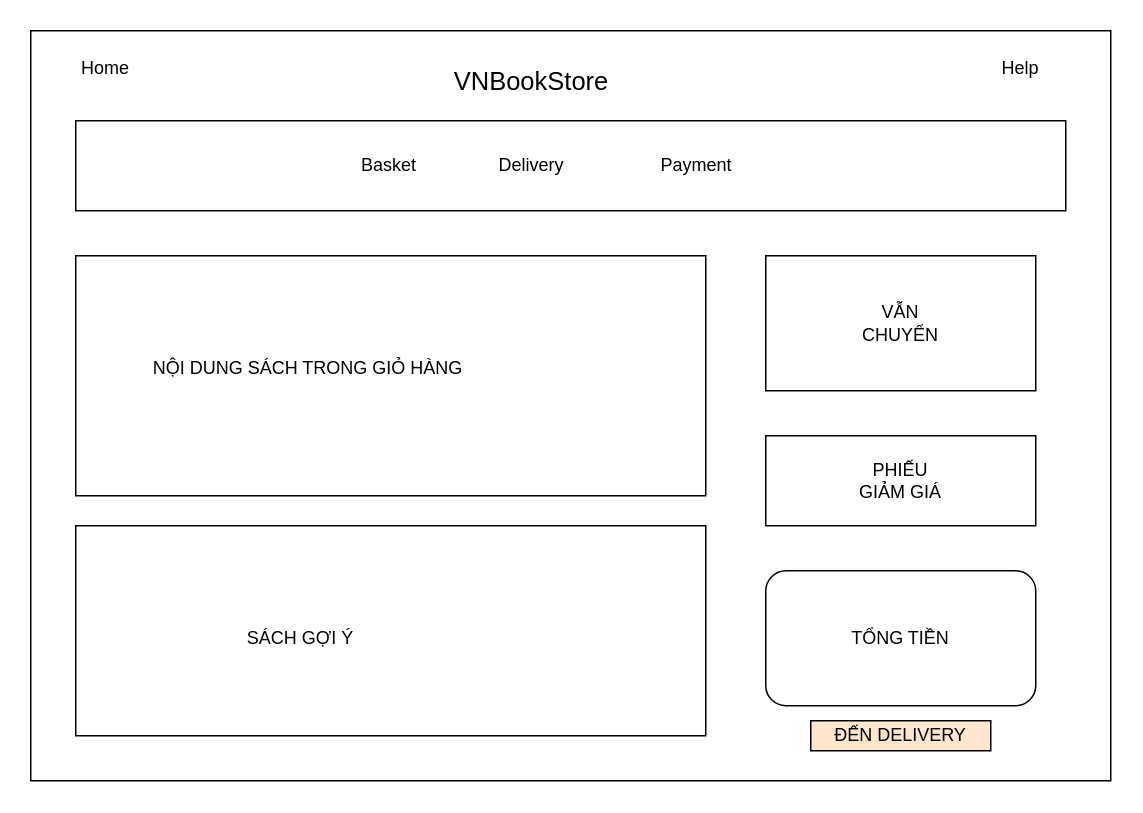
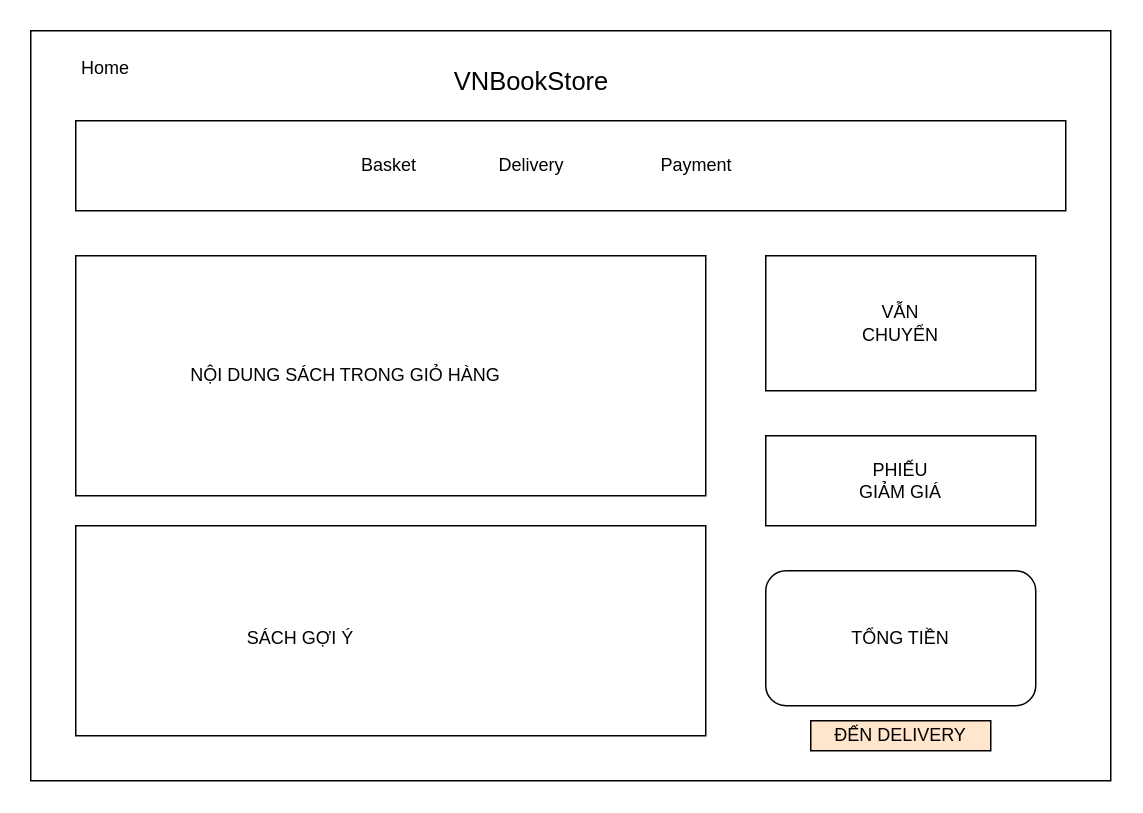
node "Help": removed
node "NỘI DUNG SÁCH TRONG GIỎ HÀNG": moved (308, 368) -> (346, 376)
